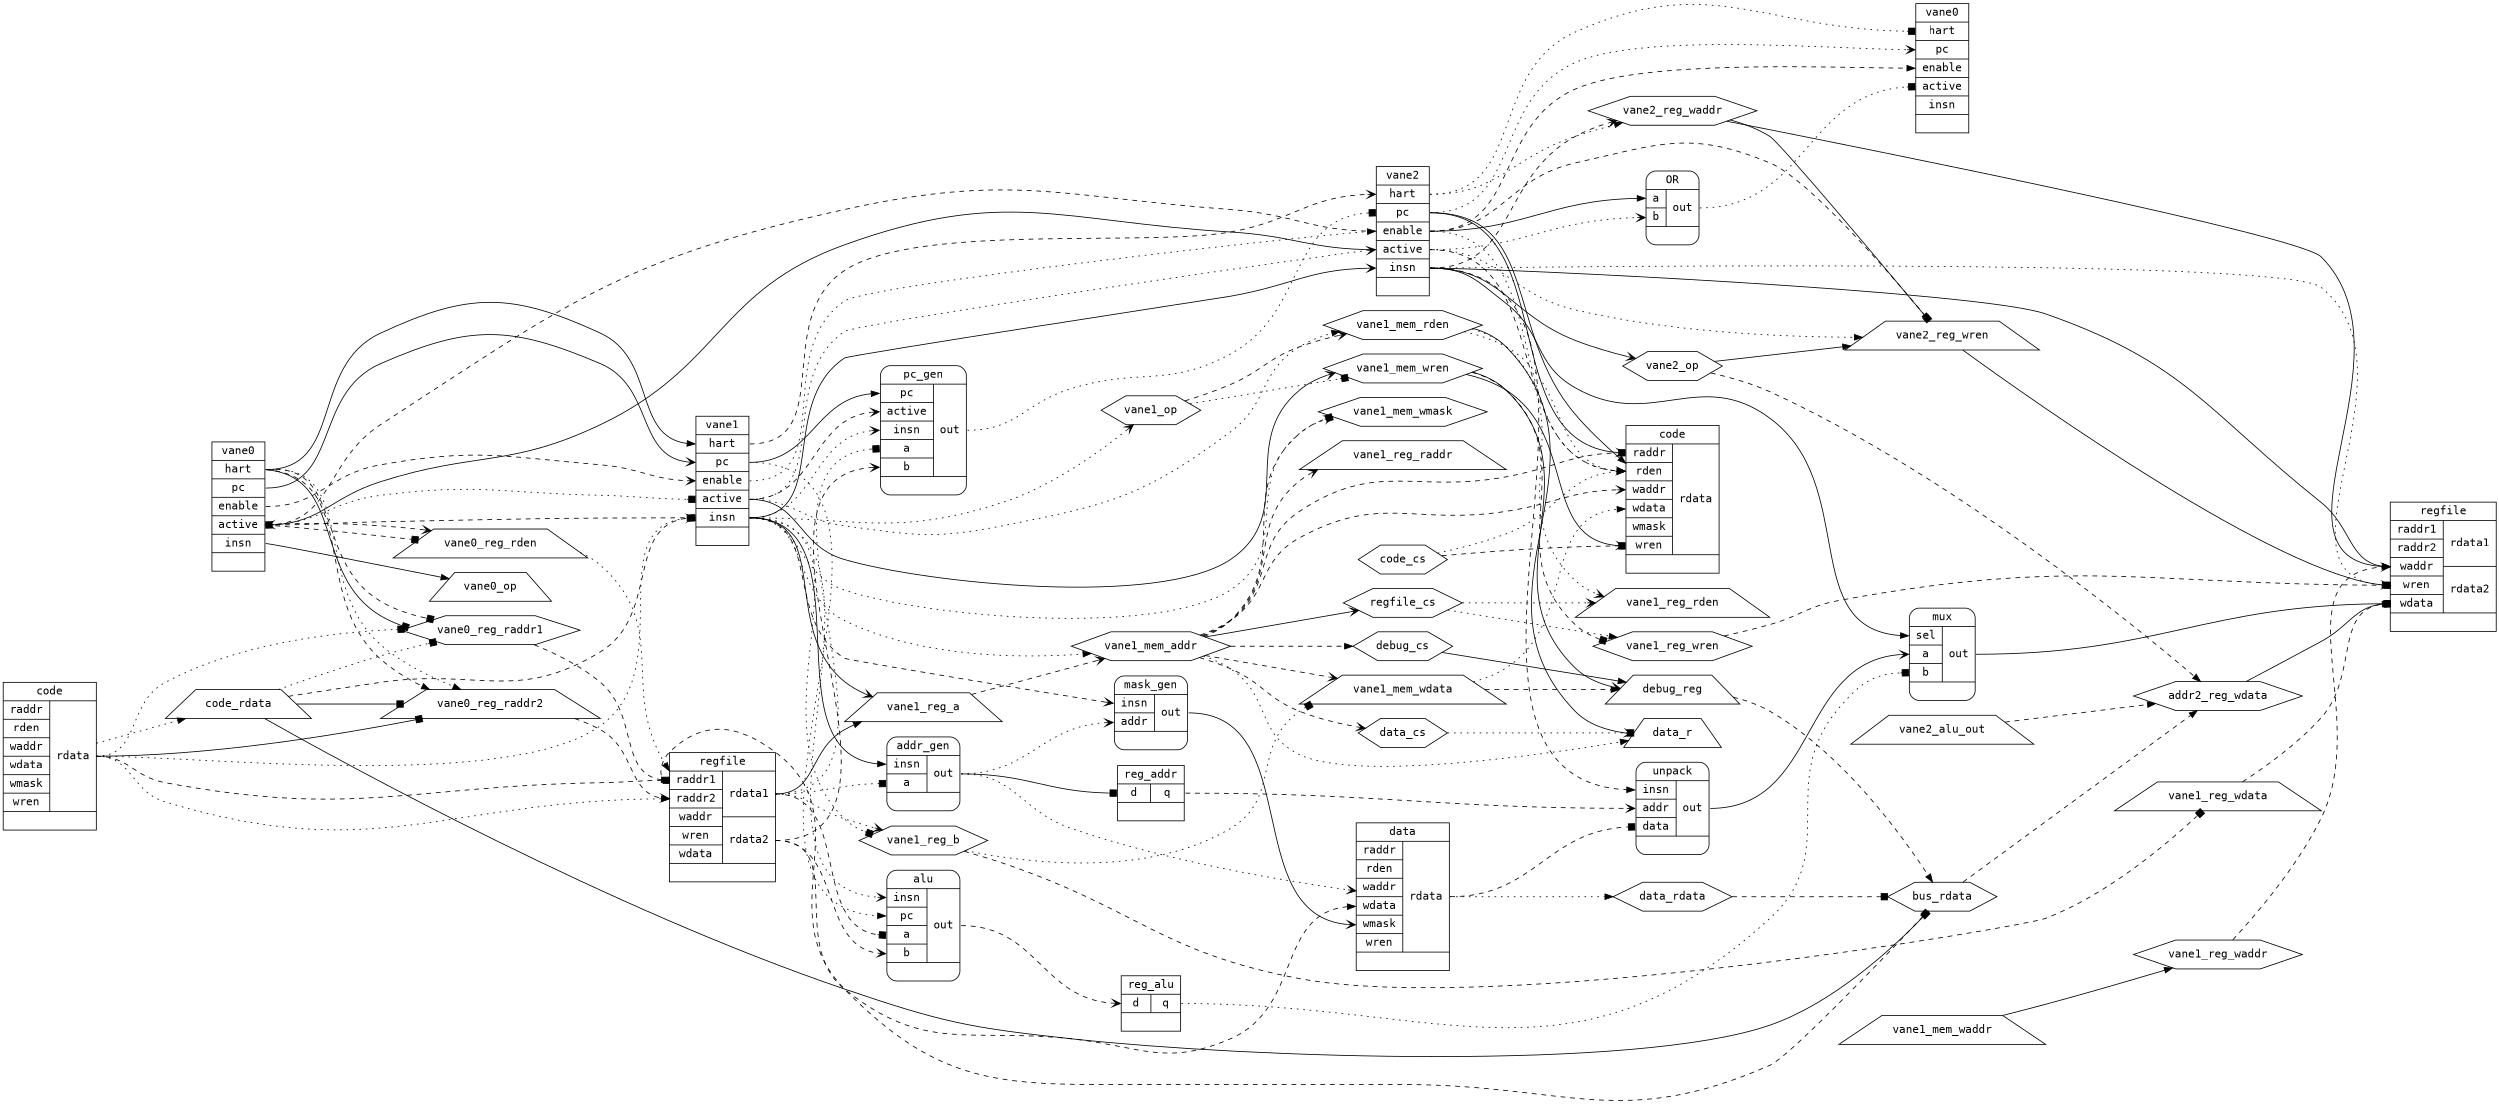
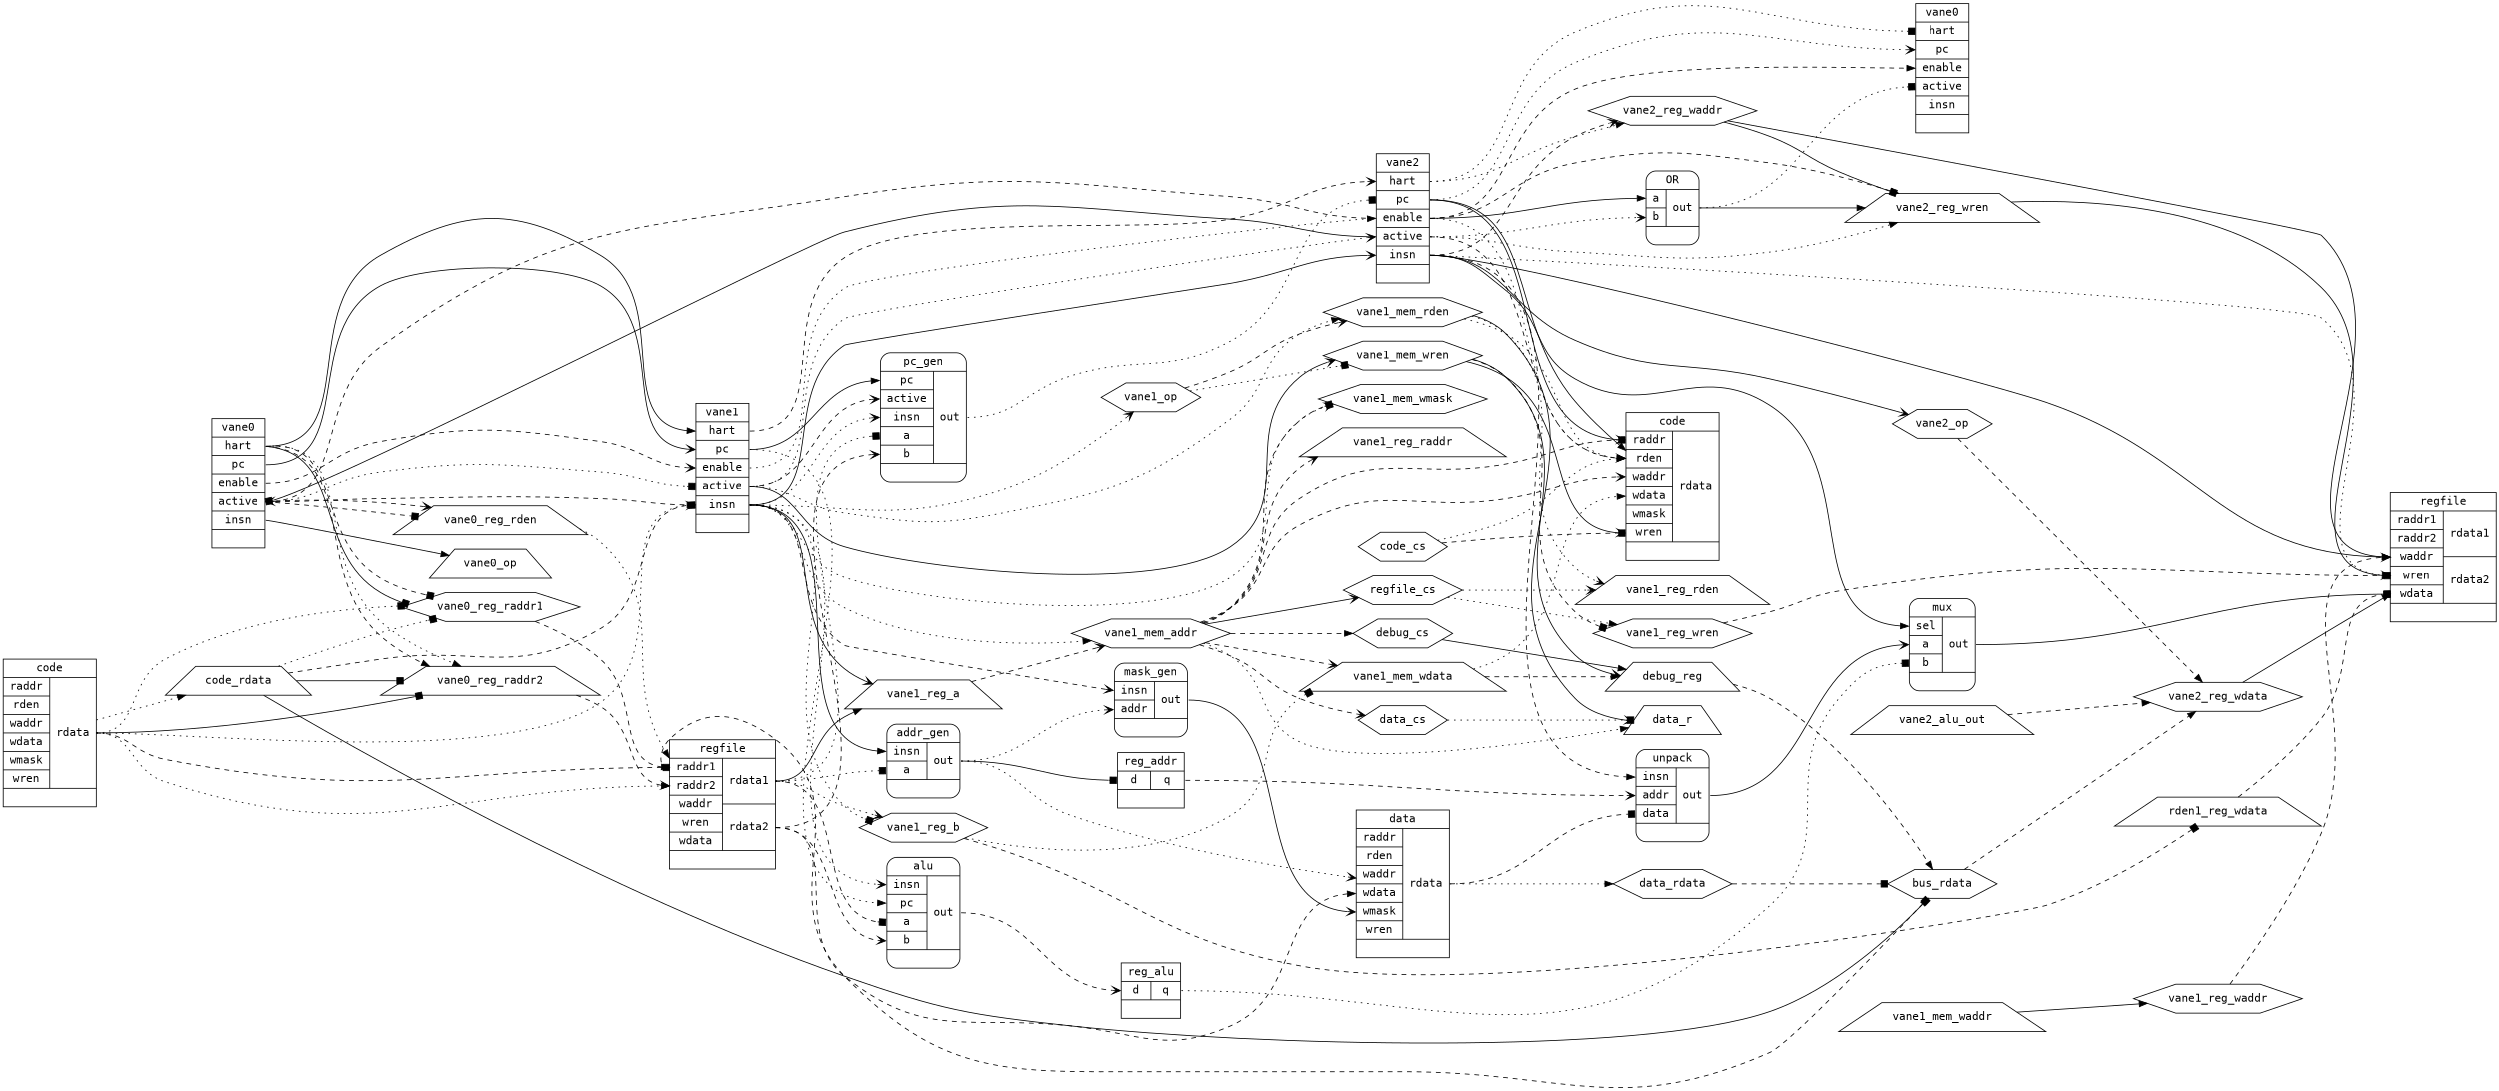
edge "vane2_op" -> "vane2_reg_wren": now "OR" -> "vane2_reg_wren"
node "addr2_reg_wdata": label "addr2_reg_wdata" -> "vane2_reg_wdata"
node "vane1_reg_wdata": label "vane1_reg_wdata" -> "rden1_reg_wdata"
